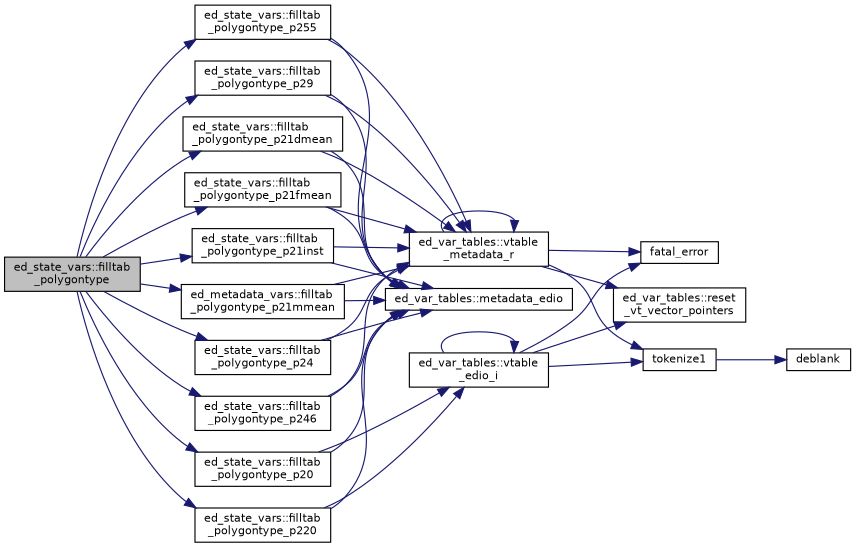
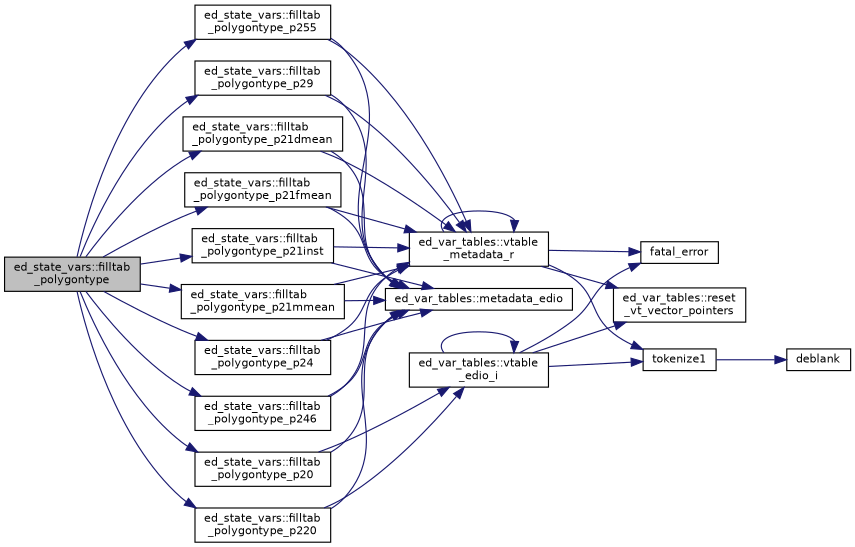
node "ed_metadata_vars::filltab _polygontype_p21mmean": label "ed_metadata_vars::filltab _polygontype_p21mmean" -> "ed_state_vars::filltab _polygontype_p21mmean"
